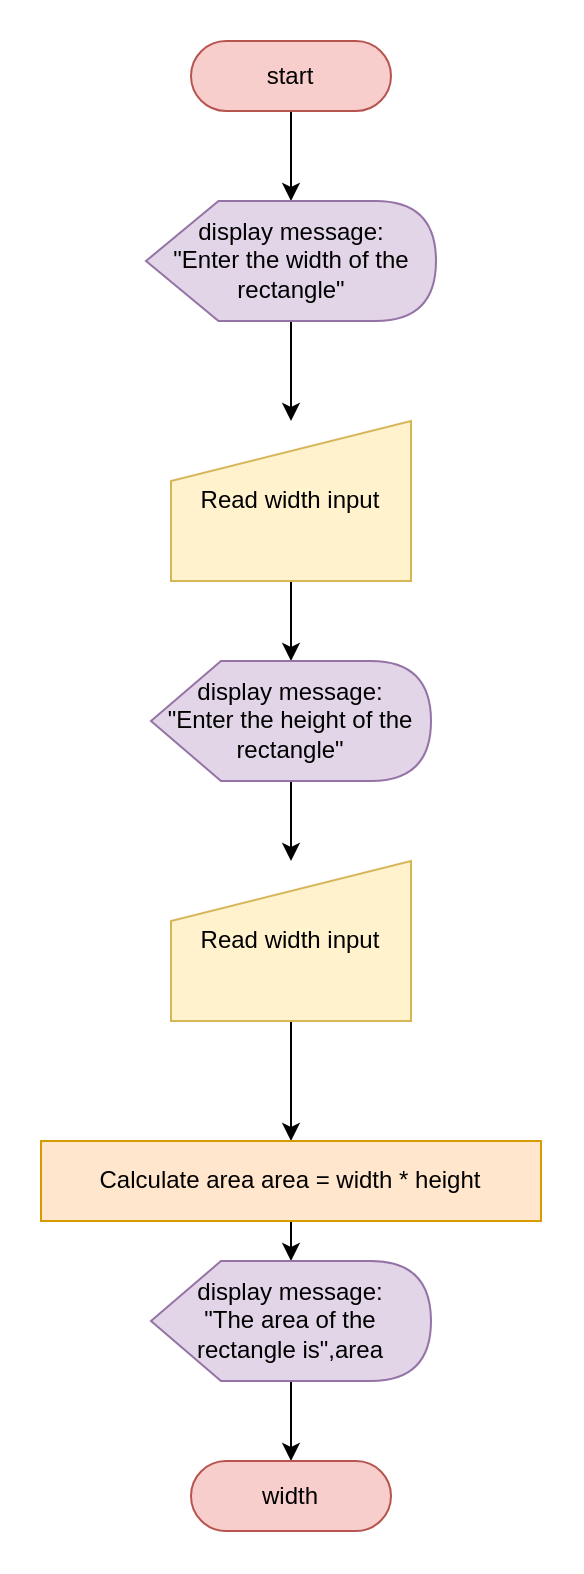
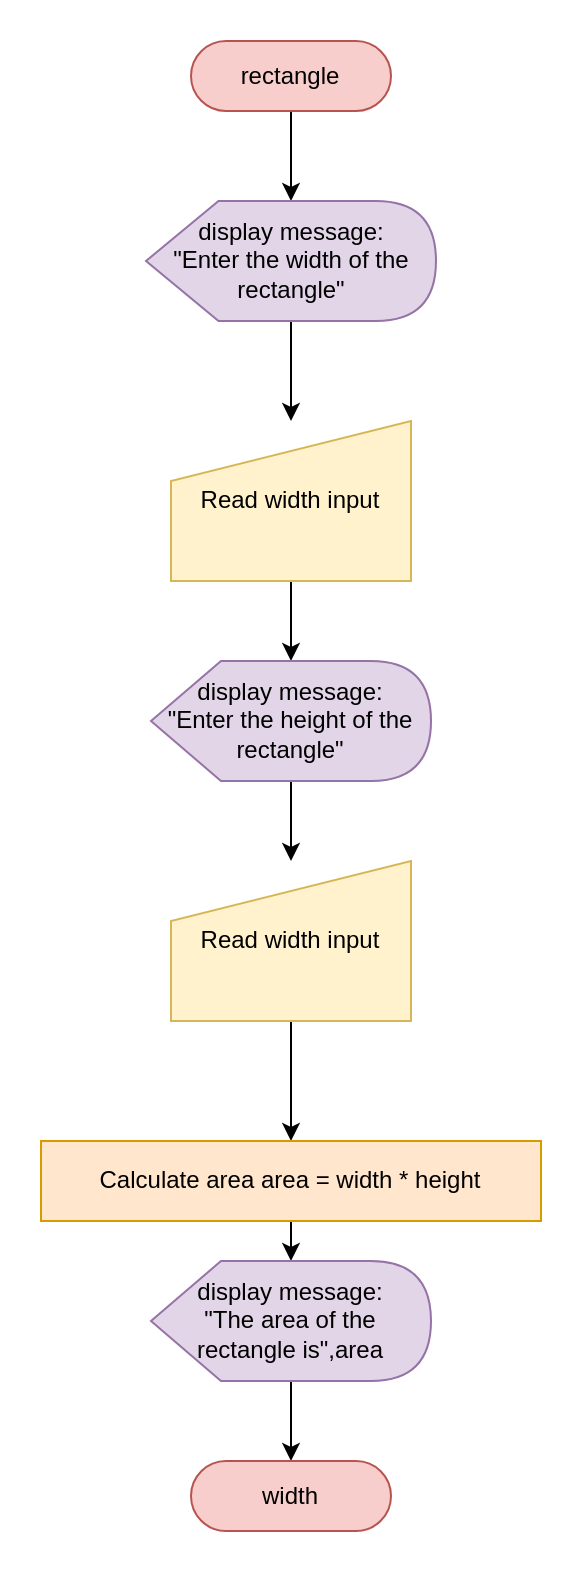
node "start": label "start" -> "rectangle"
